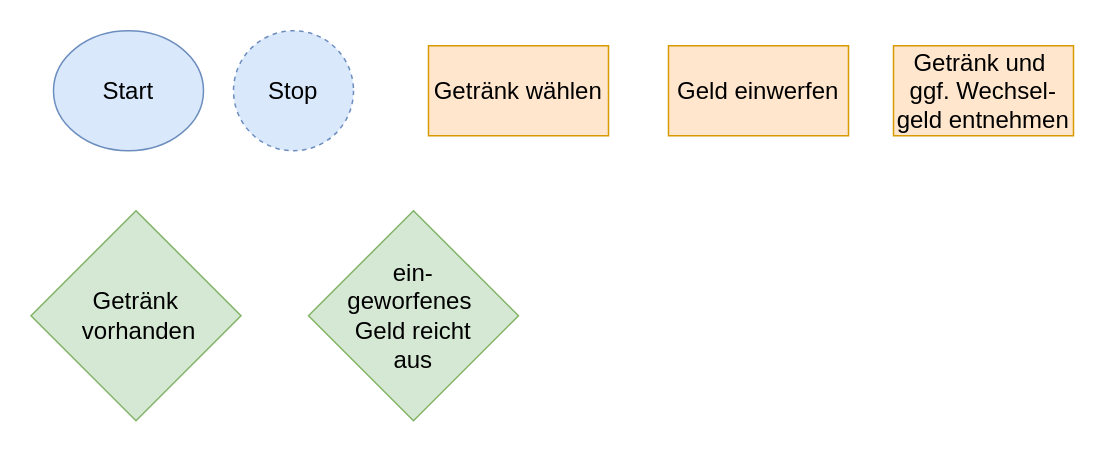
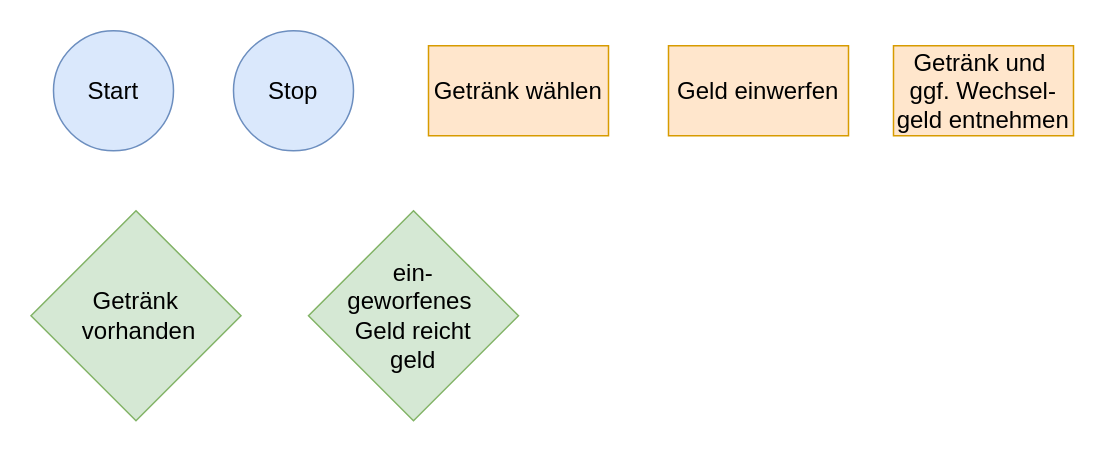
node "Start": size 150x120 -> 120x120
node "Stop": style dashed -> solid
node "ein- geworfenes Geld reicht aus": label "ein- geworfenes Geld reicht aus" -> "ein- geworfenes Geld reicht geld"
